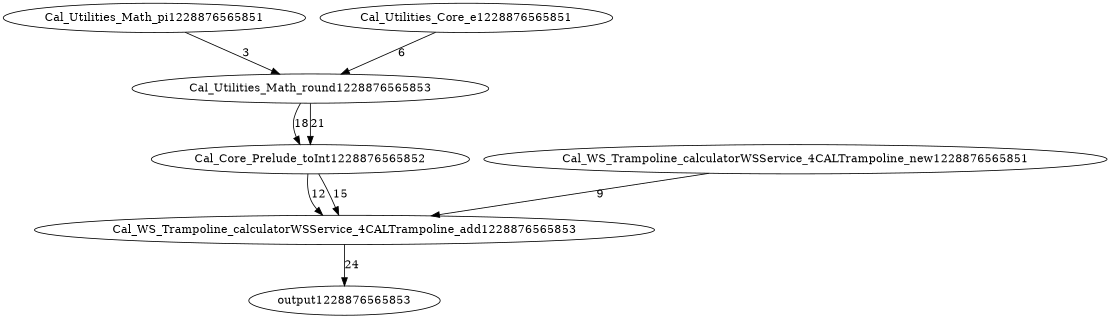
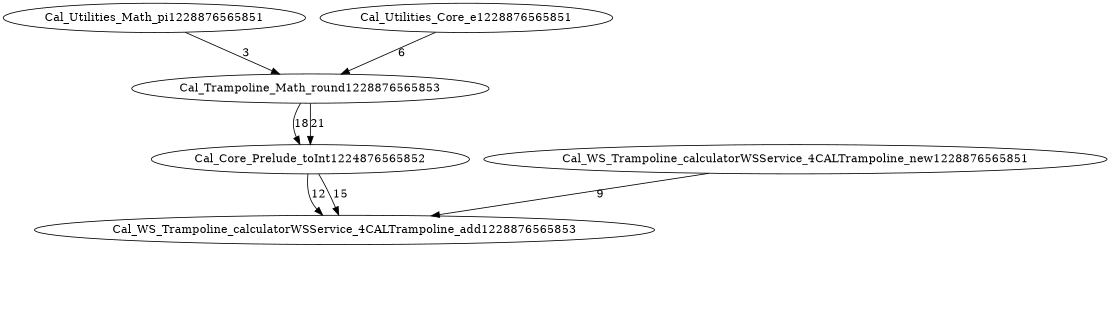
node "Cal_Utilities_Math_round1228876565853": label "Cal_Utilities_Math_round1228876565853" -> "Cal_Trampoline_Math_round1228876565853"
node "Cal_Core_Prelude_toInt1228876565852": label "Cal_Core_Prelude_toInt1228876565852" -> "Cal_Core_Prelude_toInt1224876565852"
node "output1228876565853": removed
